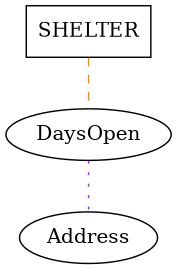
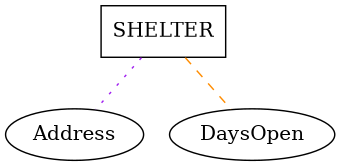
edge "DaysOpen" -- "Address": now "SHELTER" -- "Address"
